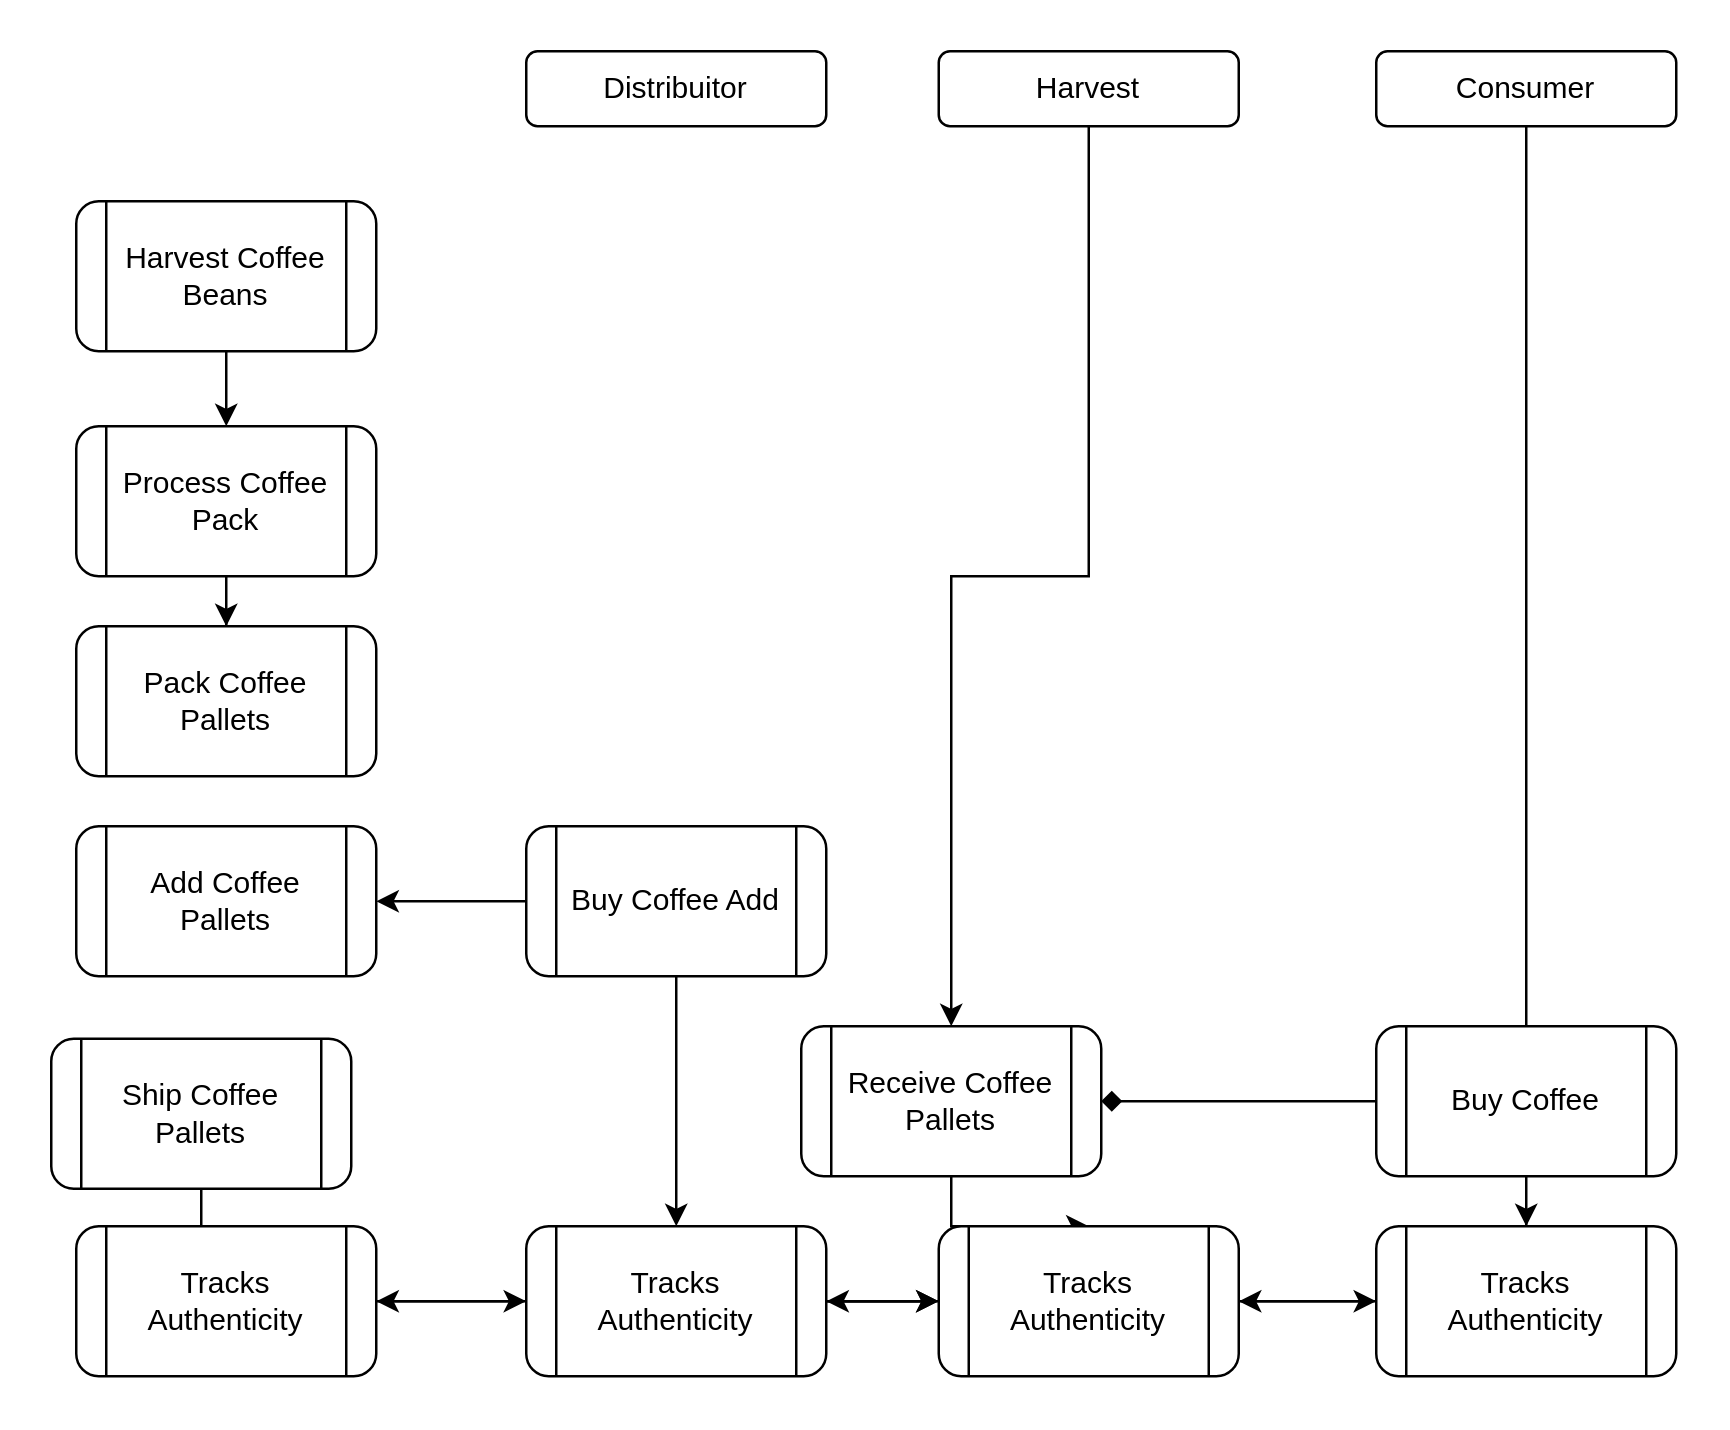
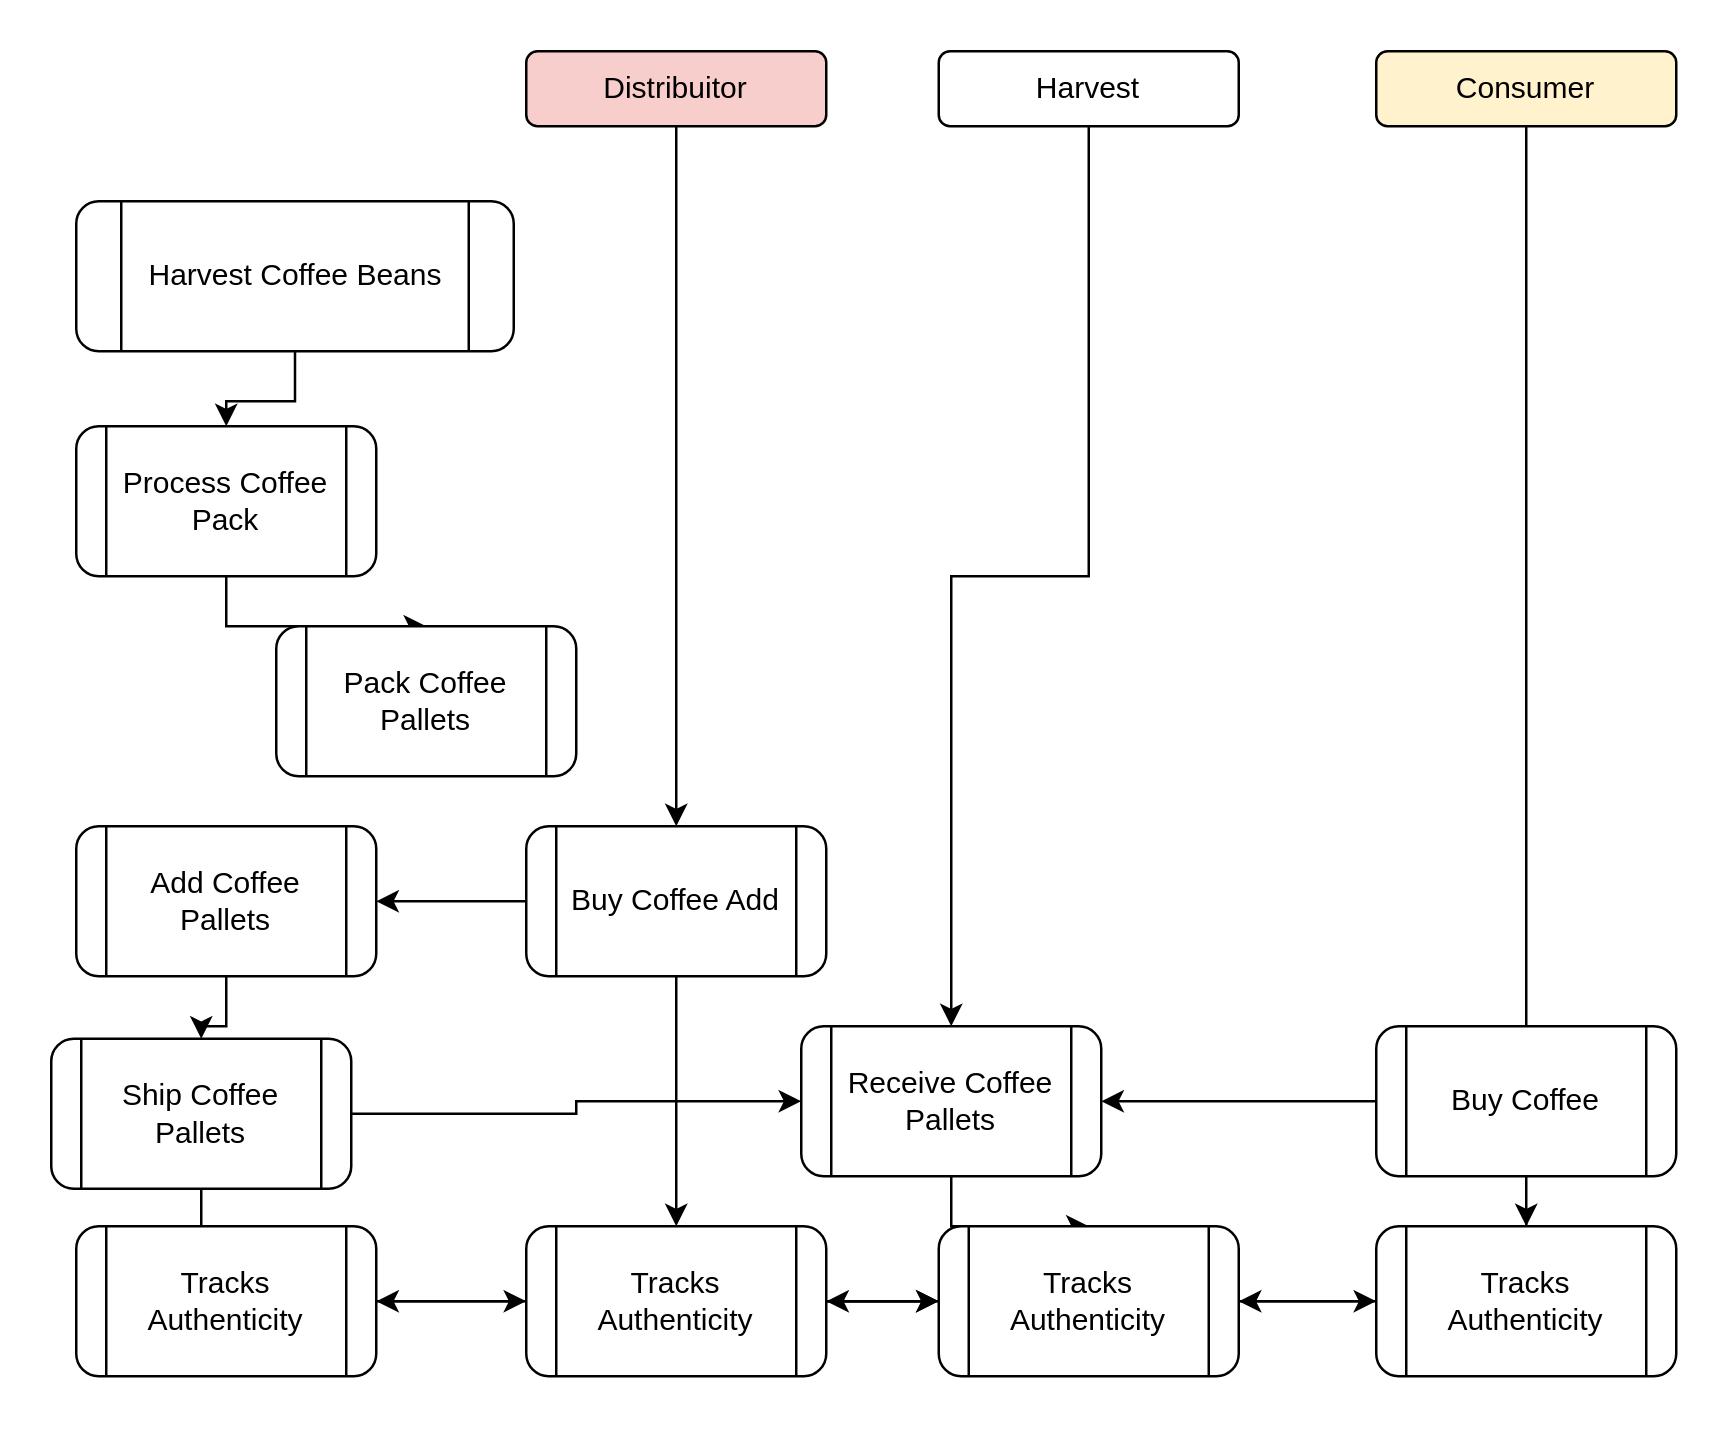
node "Distribuitor": fillcolor #ffffff -> #f8cecc
node "Consumer": fillcolor #ffffff -> #fff2cc
node "Harvest Coffee Beans": size 300x150 -> 438x150
edge "Distribuitor" -> "Buy Coffee Add": added
node "Pack Coffee Pallets": moved (226, 701) -> (426, 701)
edge "Add Coffee Pallets" -> "Ship Coffee Pallets": added
edge "Buy Coffee" -> "Receive Coffee Pallets": arrowhead diamond -> classic
edge "Ship Coffee Pallets" -> "Receive Coffee Pallets": added
